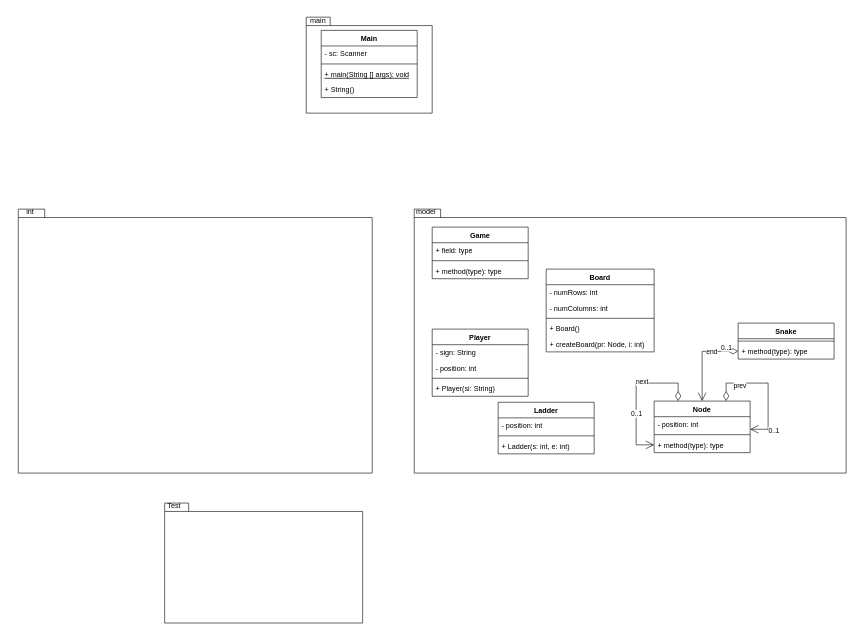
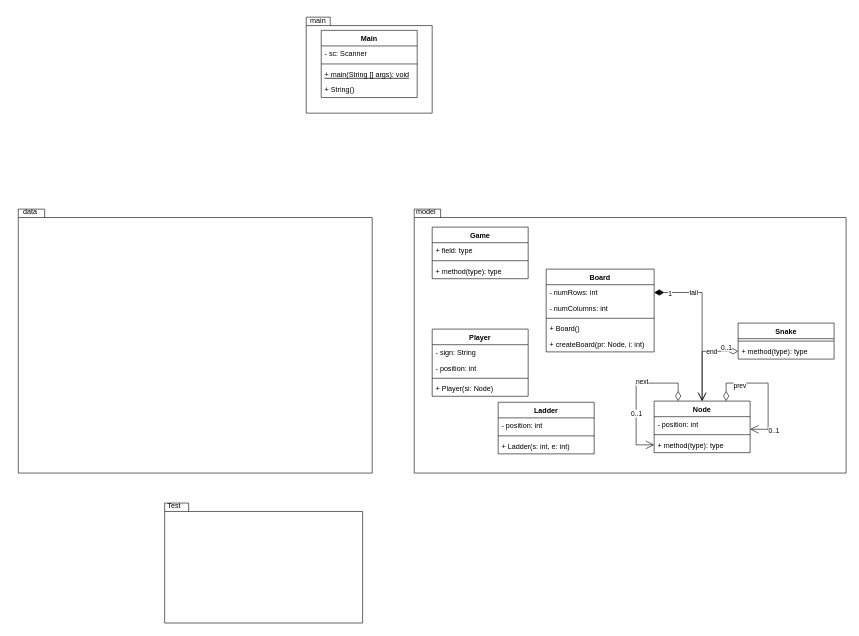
node "int": label "int" -> "data"
edge "- numRows: int" -- "Node": added, labels "tail", "1"
node "+ Player(si: String)": label "+ Player(si: String)" -> "+ Player(si: Node)"
